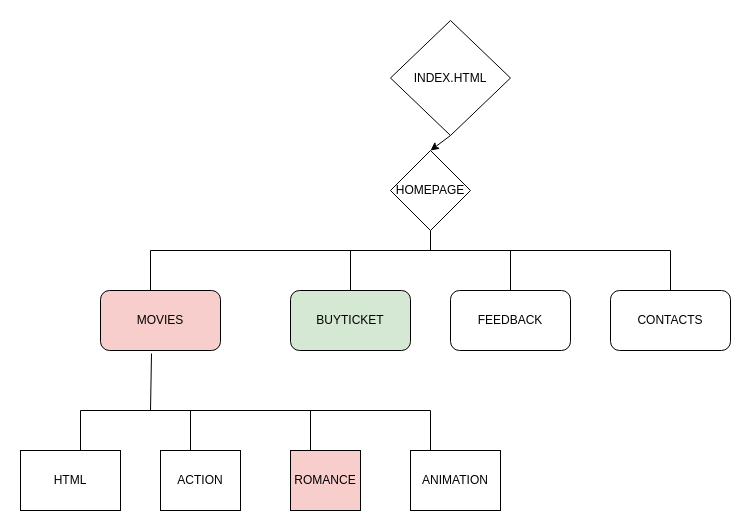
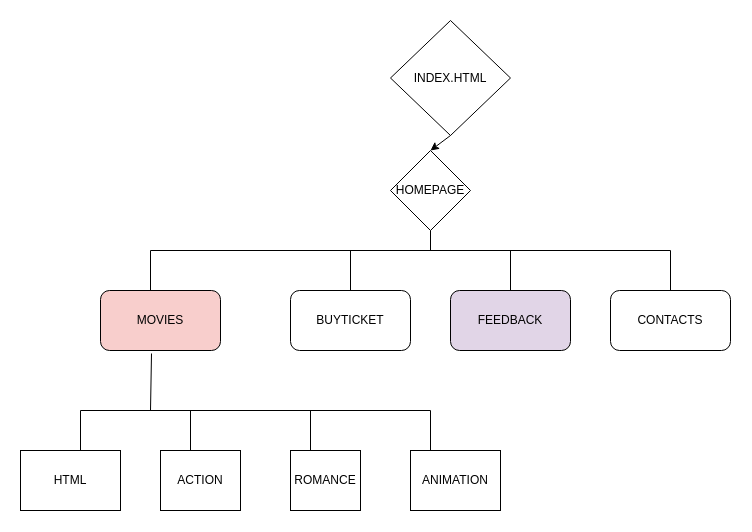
node "BUYTICKET": fillcolor #d5e8d4 -> #ffffff
node "FEEDBACK": fillcolor #ffffff -> #e1d5e7
node "ROMANCE": fillcolor #f8cecc -> #ffffff
